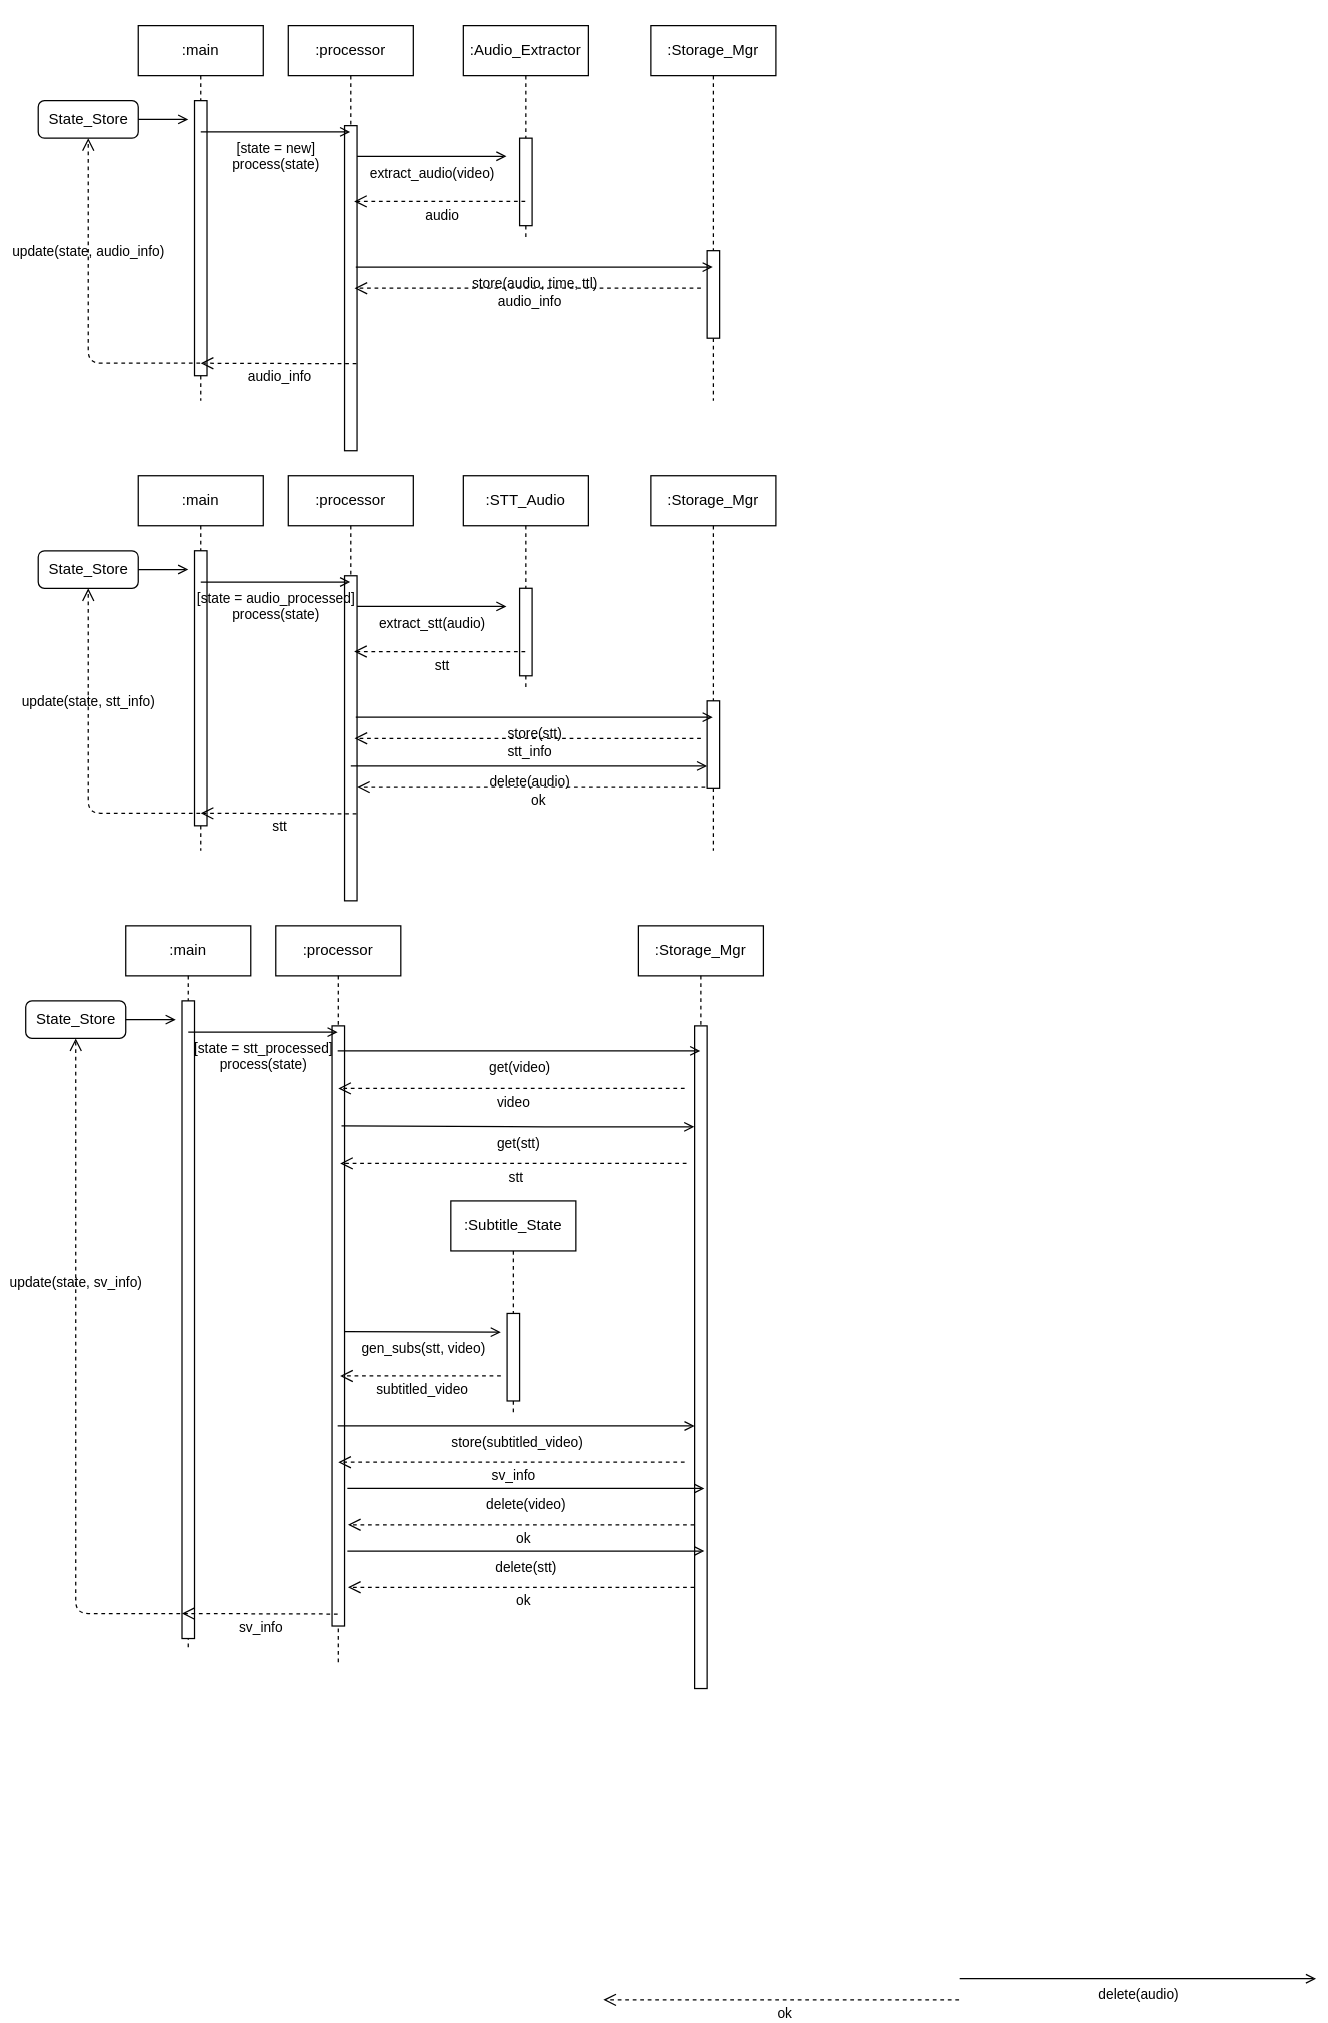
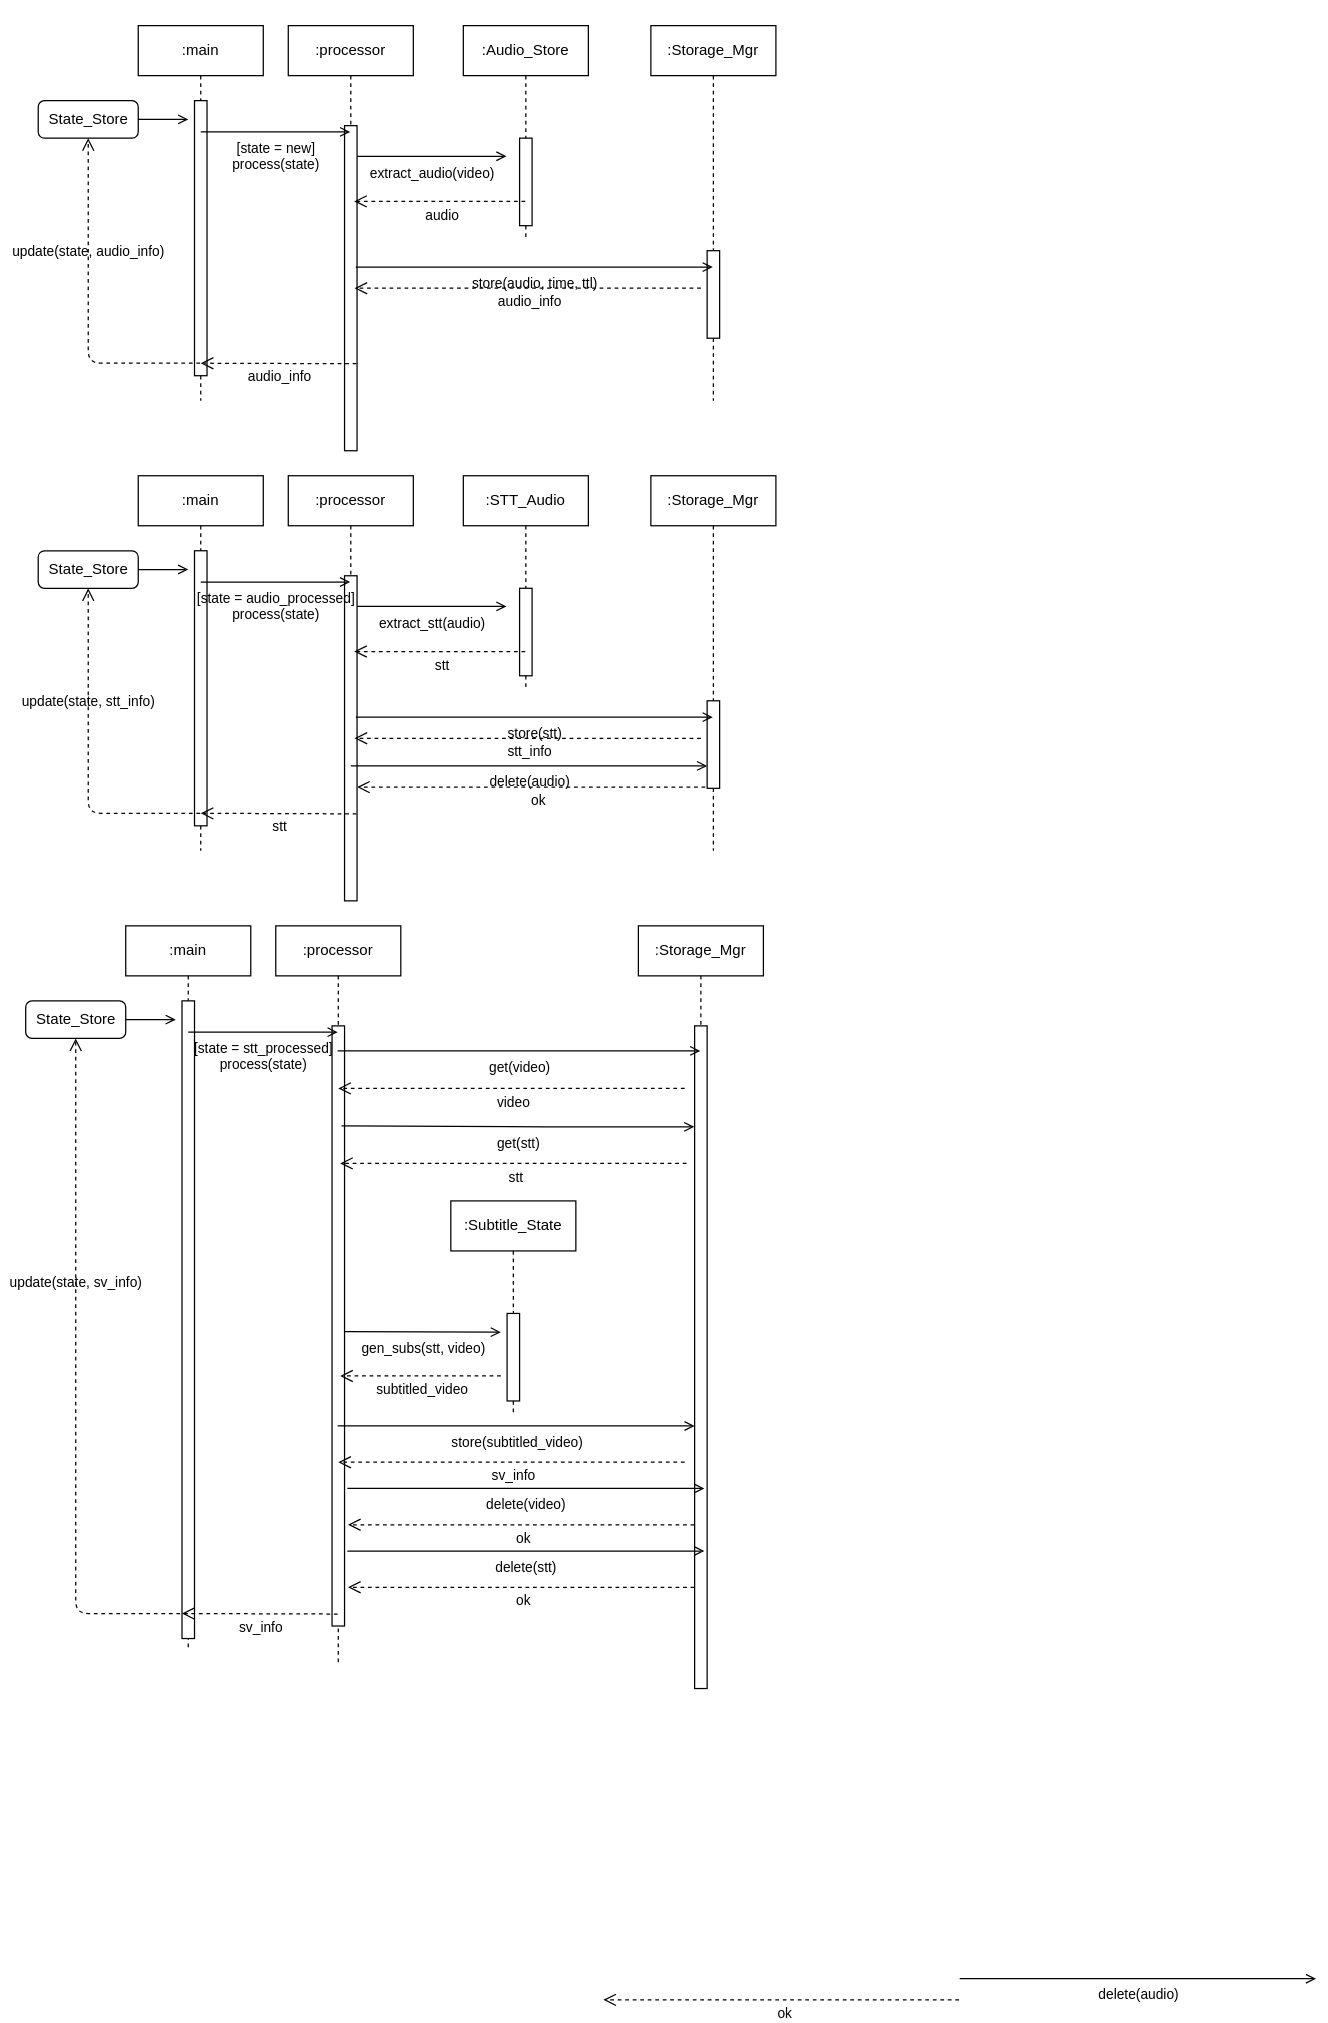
node ":Audio_Extractor": label ":Audio_Extractor" -> ":Audio_Store"
